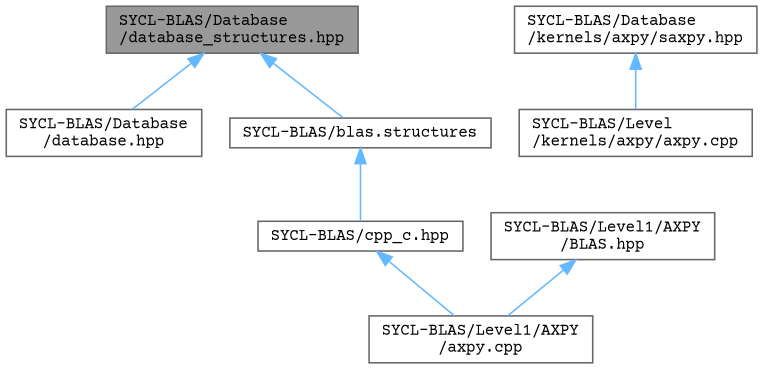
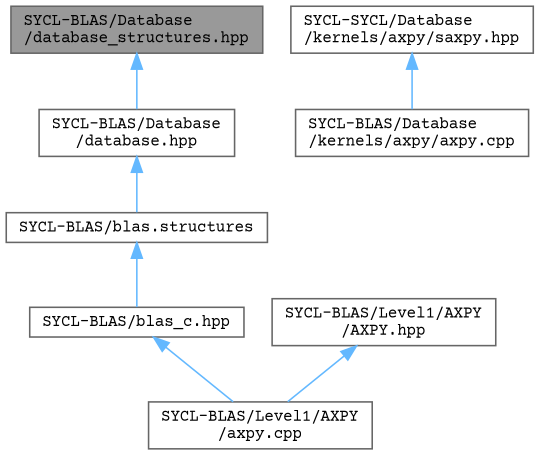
node "SYCL-BLAS/Database /kernels/axpy/saxpy.hpp": label "SYCL-BLAS/Database /kernels/axpy/saxpy.hpp" -> "SYCL-SYCL/Database /kernels/axpy/saxpy.hpp"
edge "SYCL-BLAS/blas.structures" -> "SYCL-BLAS/Database /database_structures.hpp": now "SYCL-BLAS/blas.structures" -> "SYCL-BLAS/Database /database.hpp"
node "SYCL-BLAS/Level /kernels/axpy/axpy.cpp": label "SYCL-BLAS/Level /kernels/axpy/axpy.cpp" -> "SYCL-BLAS/Database /kernels/axpy/axpy.cpp"
node "SYCL-BLAS/cpp_c.hpp": label "SYCL-BLAS/cpp_c.hpp" -> "SYCL-BLAS/blas_c.hpp"
node "SYCL-BLAS/Level1/AXPY /BLAS.hpp": label "SYCL-BLAS/Level1/AXPY /BLAS.hpp" -> "SYCL-BLAS/Level1/AXPY /AXPY.hpp"
